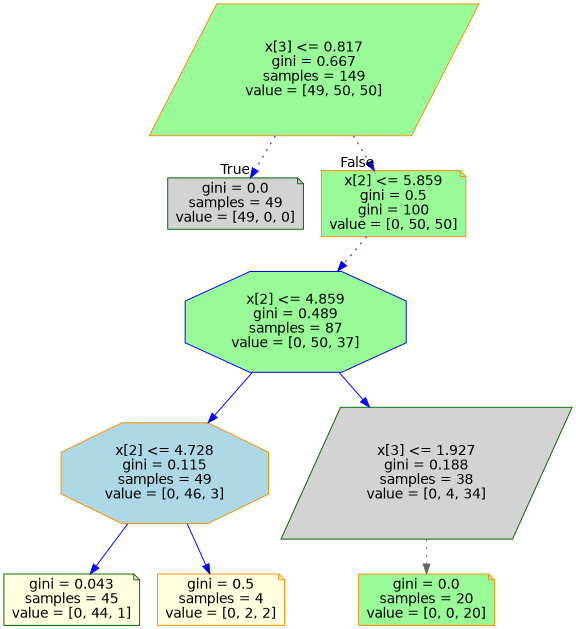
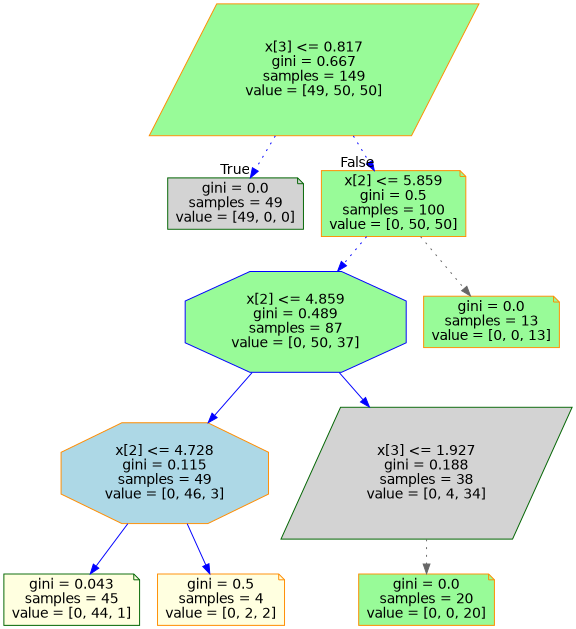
node "x[2] <= 5.859 gini = 0.5 gini = 100 value = [0, 50, 50]": label "x[2] <= 5.859 gini = 0.5 gini = 100 value = [0, 50, 50]" -> "x[2] <= 5.859 gini = 0.5 samples = 100 value = [0, 50, 50]"
node "gini = 0.0 samples = 13 value = [0, 0, 13]": added
